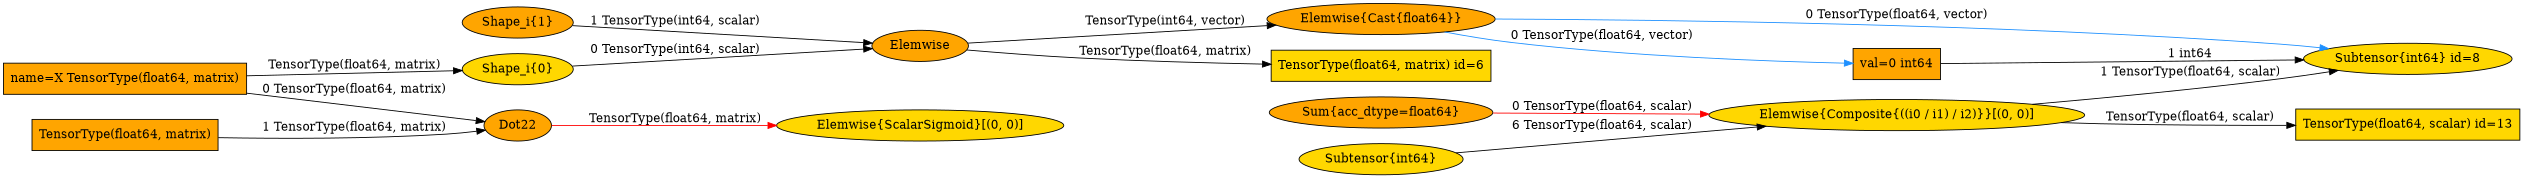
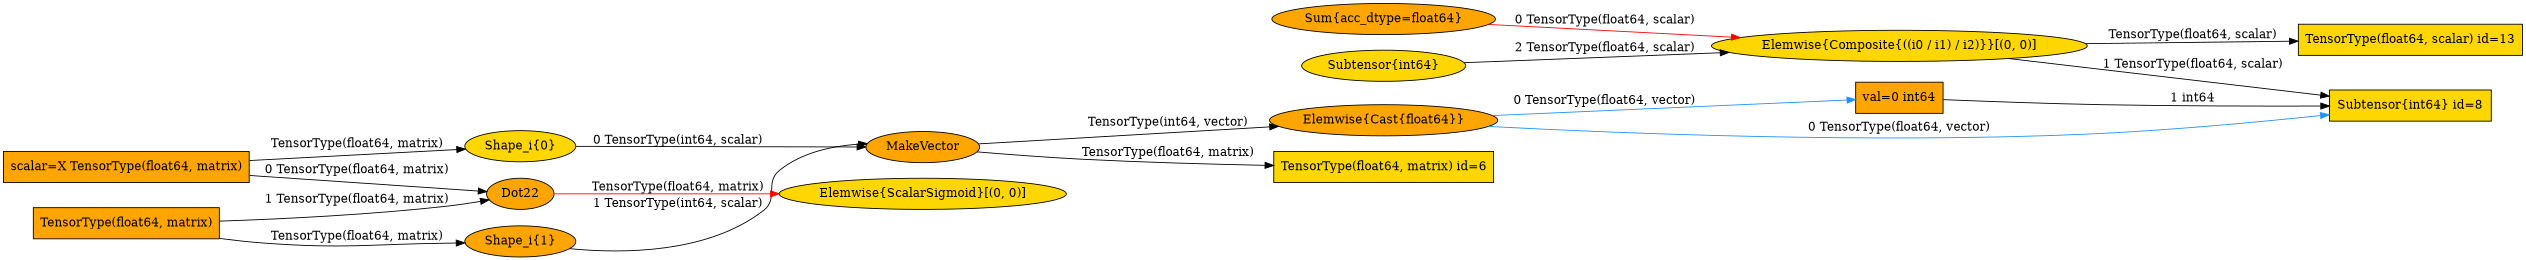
node "Elemwise": label "Elemwise" -> "MakeVector"
node "Subtensor{int64} id=8": shape ellipse -> box
node "name=X TensorType(float64, matrix)": label "name=X TensorType(float64, matrix)" -> "scalar=X TensorType(float64, matrix)"
edge "Subtensor{int64}" -> "Elemwise{Composite{((i0 / i1) / i2)}}[(0, 0)]": label "6 TensorType(float64, scalar)" -> "2 TensorType(float64, scalar)"
edge "TensorType(float64, matrix)" -> "Shape_i{1}": added, label "TensorType(float64, matrix)"
